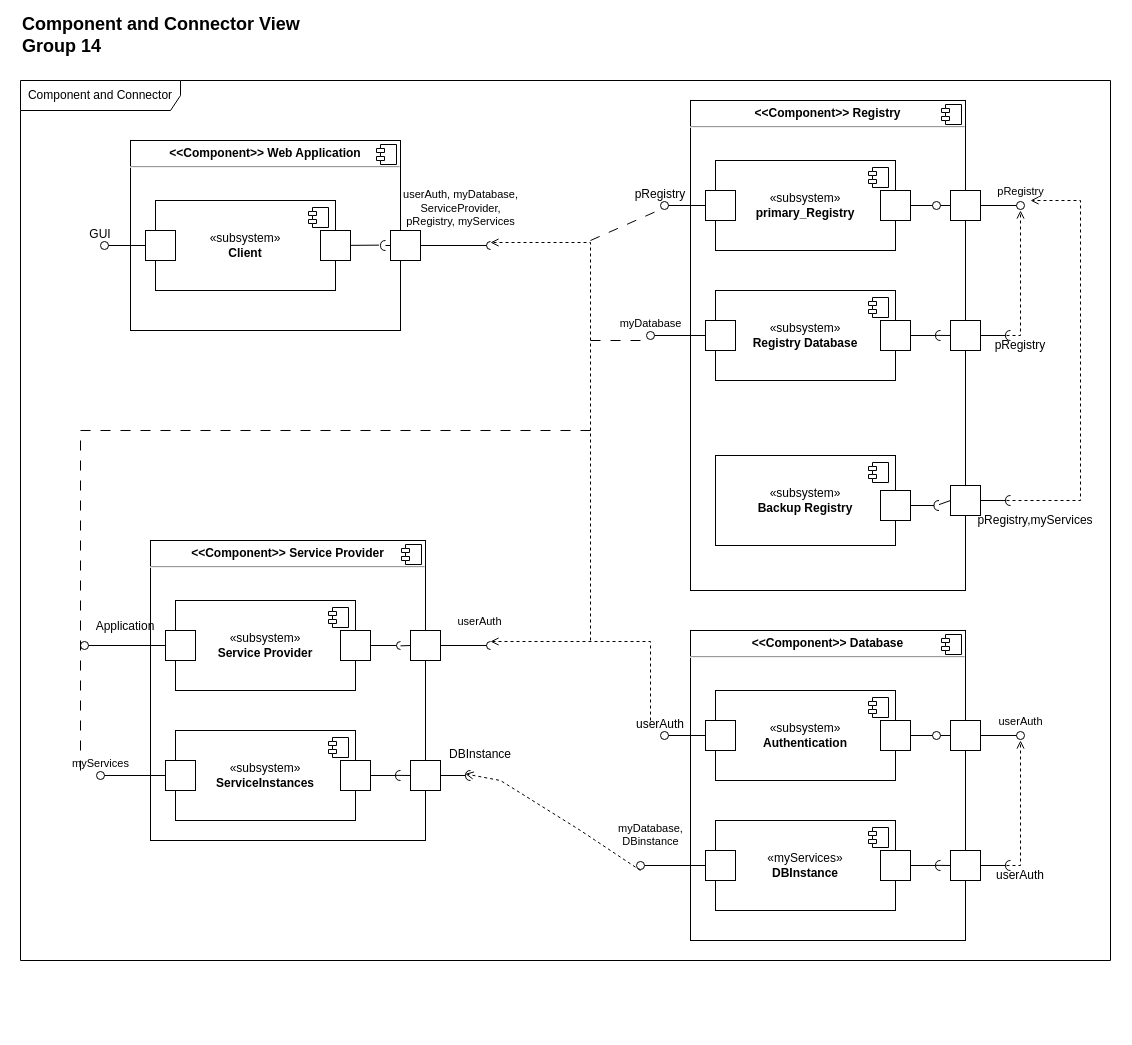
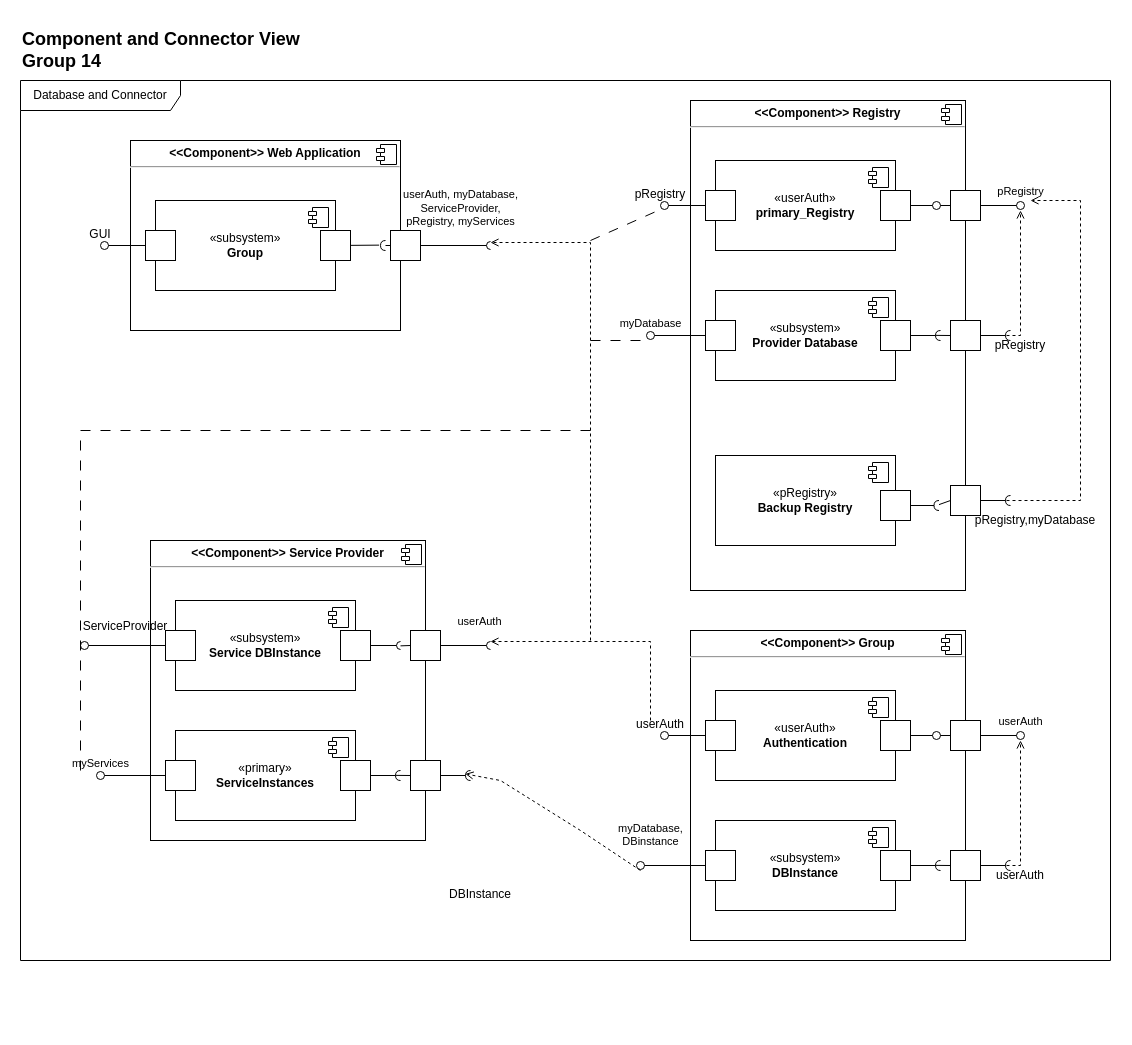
node "Component and Connector View Group 14": moved (171, 36) -> (171, 51)
node "Component and Connector": label "Component and Connector" -> "Database and Connector"
node "«subsystem» primary_Registry": label "«subsystem» primary_Registry" -> "«userAuth» primary_Registry"
node "«subsystem» Client": label "«subsystem» Client" -> "«subsystem» Group"
node "«subsystem» Registry Database": label "«subsystem» Registry Database" -> "«subsystem» Provider Database"
node "«subsystem» Backup Registry": label "«subsystem» Backup Registry" -> "«pRegistry» Backup Registry"
node "pRegistry,myServices": label "pRegistry,myServices" -> "pRegistry,myDatabase"
node "Application": label "Application" -> "ServiceProvider"
node "<<Component>> Database": label "<<Component>> Database" -> "<<Component>> Group"
node "«subsystem» Service Provider": label "«subsystem» Service Provider" -> "«subsystem» Service DBInstance"
node "«subsystem» Authentication": label "«subsystem» Authentication" -> "«userAuth» Authentication"
node "DBInstance": moved (481, 755) -> (481, 895)
node "«subsystem» ServiceInstances": label "«subsystem» ServiceInstances" -> "«primary» ServiceInstances"
node "«myServices» DBInstance": label "«myServices» DBInstance" -> "«subsystem» DBInstance"
